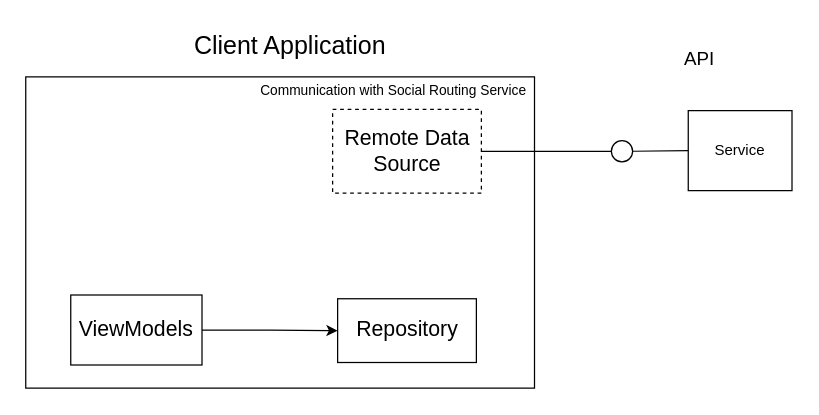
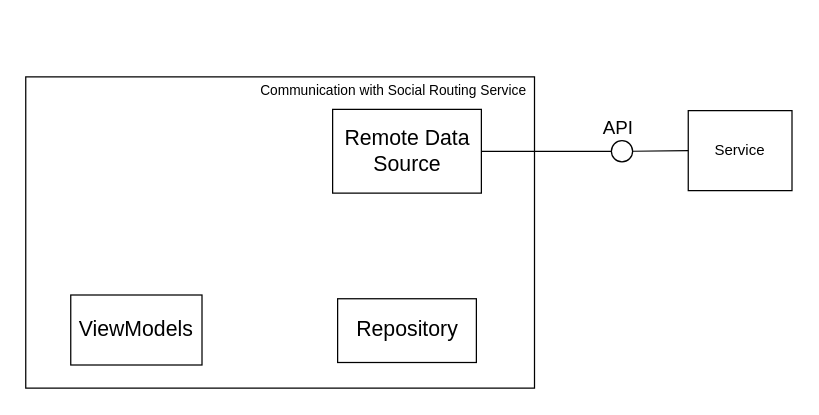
node "Client Application": removed
node "API": moved (703, 56) -> (622, 124)
node "Remote Data Source": style dashed -> solid
edge "ViewModels" -> "Repository": removed
